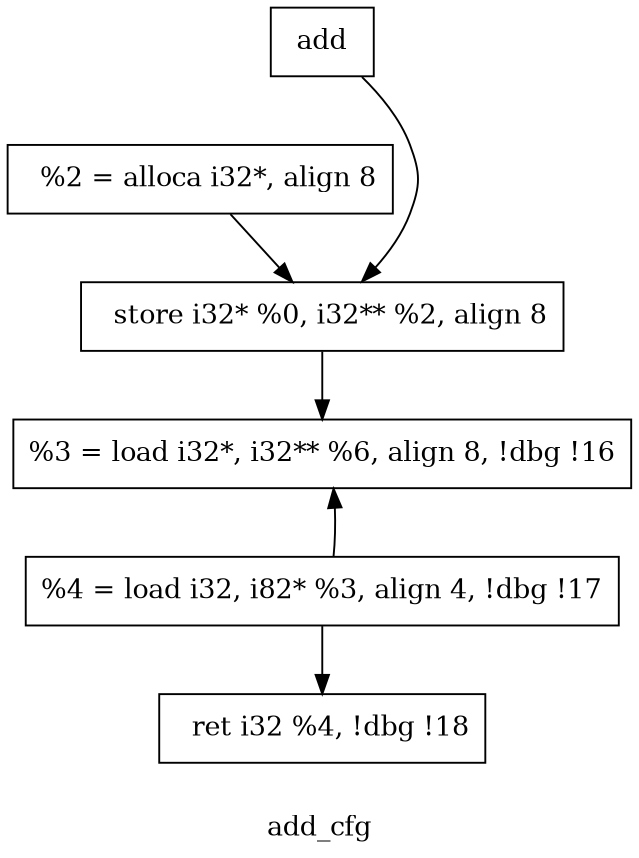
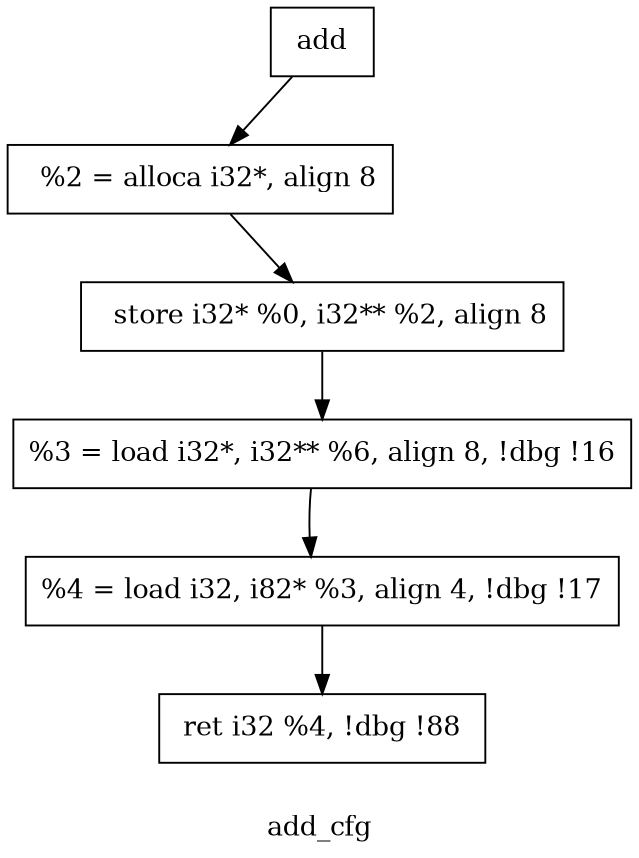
edge "add" -> "store i32* %0, i32** %2, align 8": now "add" -> "%2 = alloca i32*, align 8"
edge "%4 = load i32, i82* %3, align 4, !dbg !17" -> "%3 = load i32*, i32** %6, align 8, !dbg !16": reversed
node "ret i32 %4, !dbg !18": label "ret i32 %4, !dbg !18" -> "ret i32 %4, !dbg !88"
